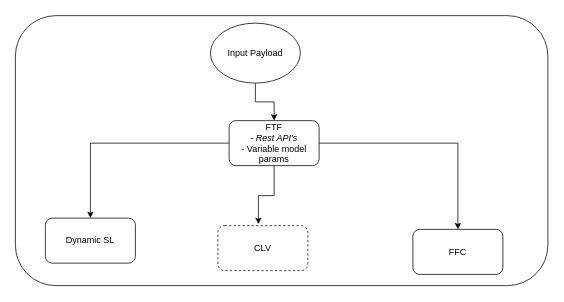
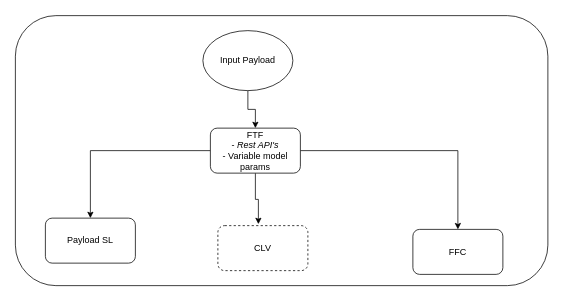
node "Input Payload": moved (255, 53) -> (248, 60)
node "FTF - Rest API's - Variable model params": moved (274, 143) -> (255, 150)
node "Dynamic SL": label "Dynamic SL" -> "Payload SL"
